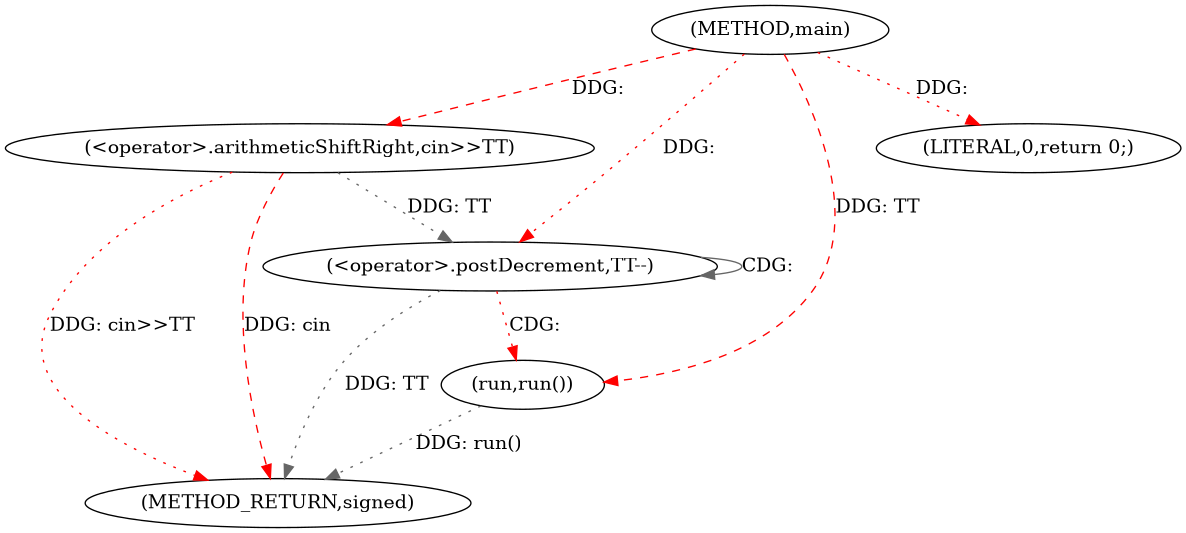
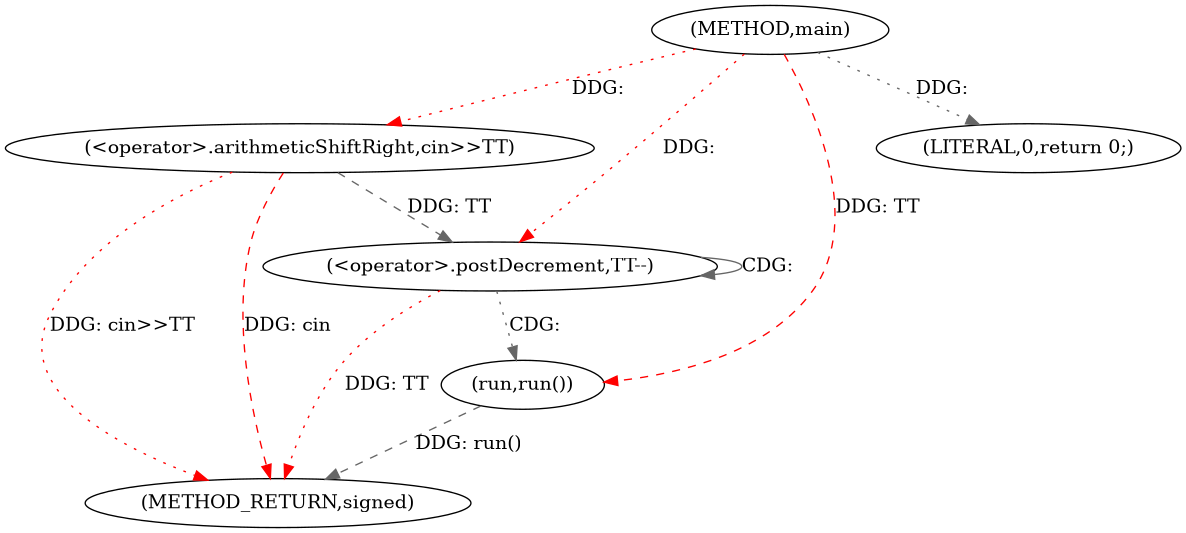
edge "(METHOD,main)" -> "(<operator>.arithmeticShiftRight,cin>>TT)": style dashed -> dotted
edge "(METHOD,main)" -> "(LITERAL,0,return 0;)": color red -> gray40
edge "(<operator>.arithmeticShiftRight,cin>>TT)" -> "(<operator>.postDecrement,TT--)": style dotted -> dashed
edge "(<operator>.postDecrement,TT--)" -> "(run,run())": color red -> gray40
edge "(<operator>.postDecrement,TT--)" -> "(METHOD_RETURN,signed)": color gray40 -> red
edge "(run,run())" -> "(METHOD_RETURN,signed)": style dotted -> dashed
